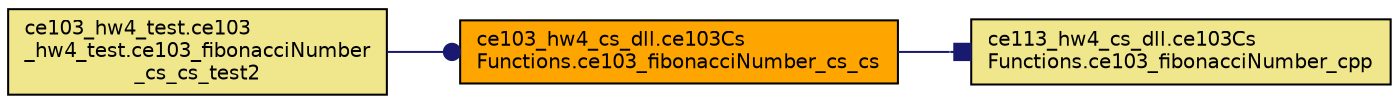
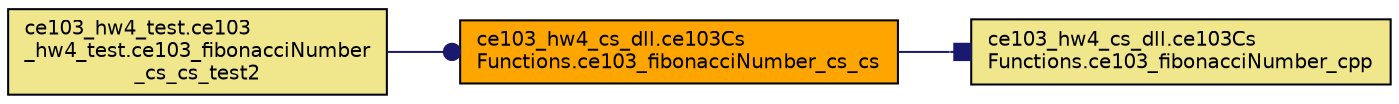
node "ce113_hw4_cs_dll.ce103Cs Functions.ce103_fibonacciNumber_cpp": label "ce113_hw4_cs_dll.ce103Cs Functions.ce103_fibonacciNumber_cpp" -> "ce103_hw4_cs_dll.ce103Cs Functions.ce103_fibonacciNumber_cpp"
